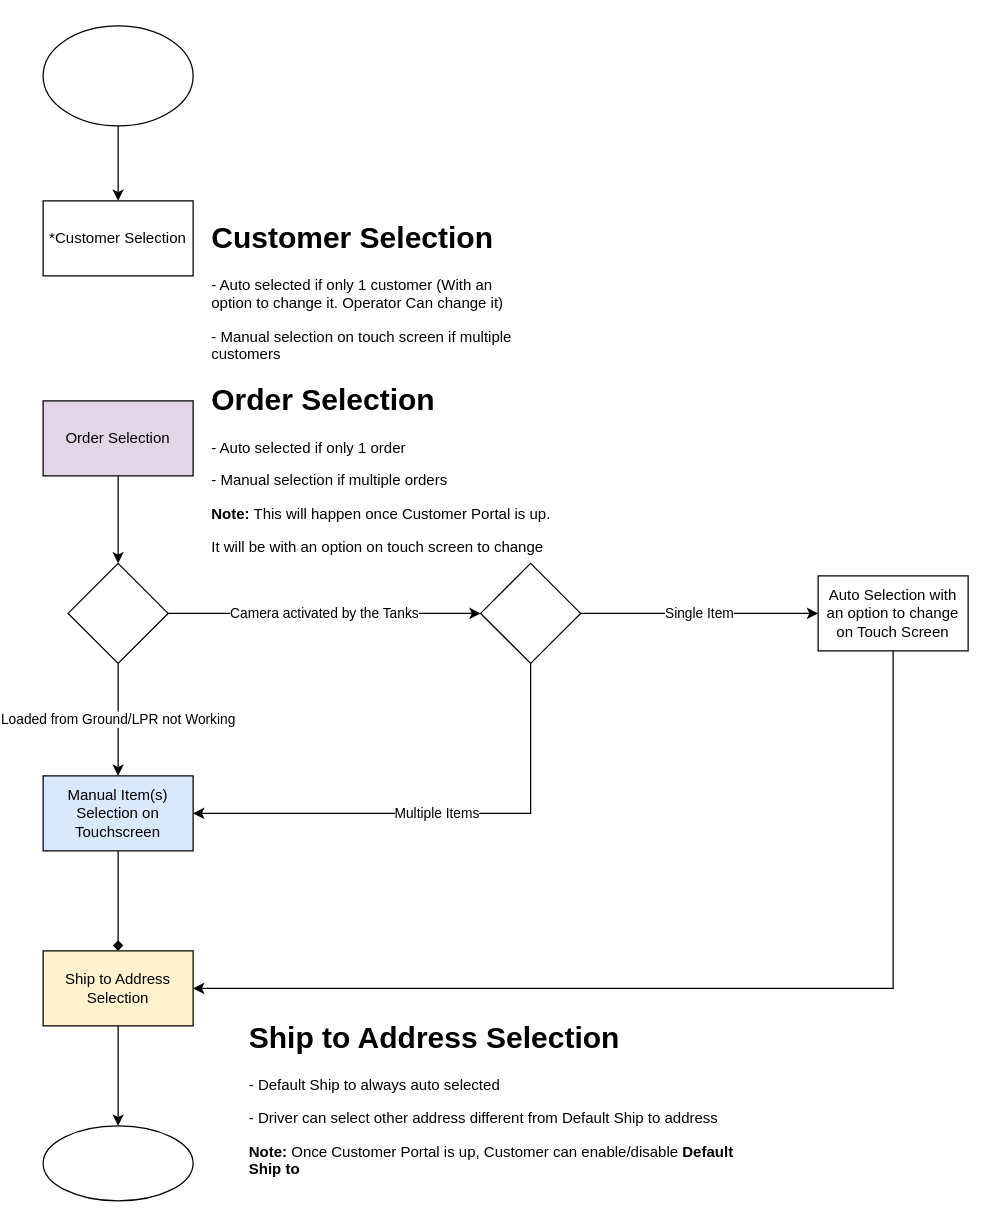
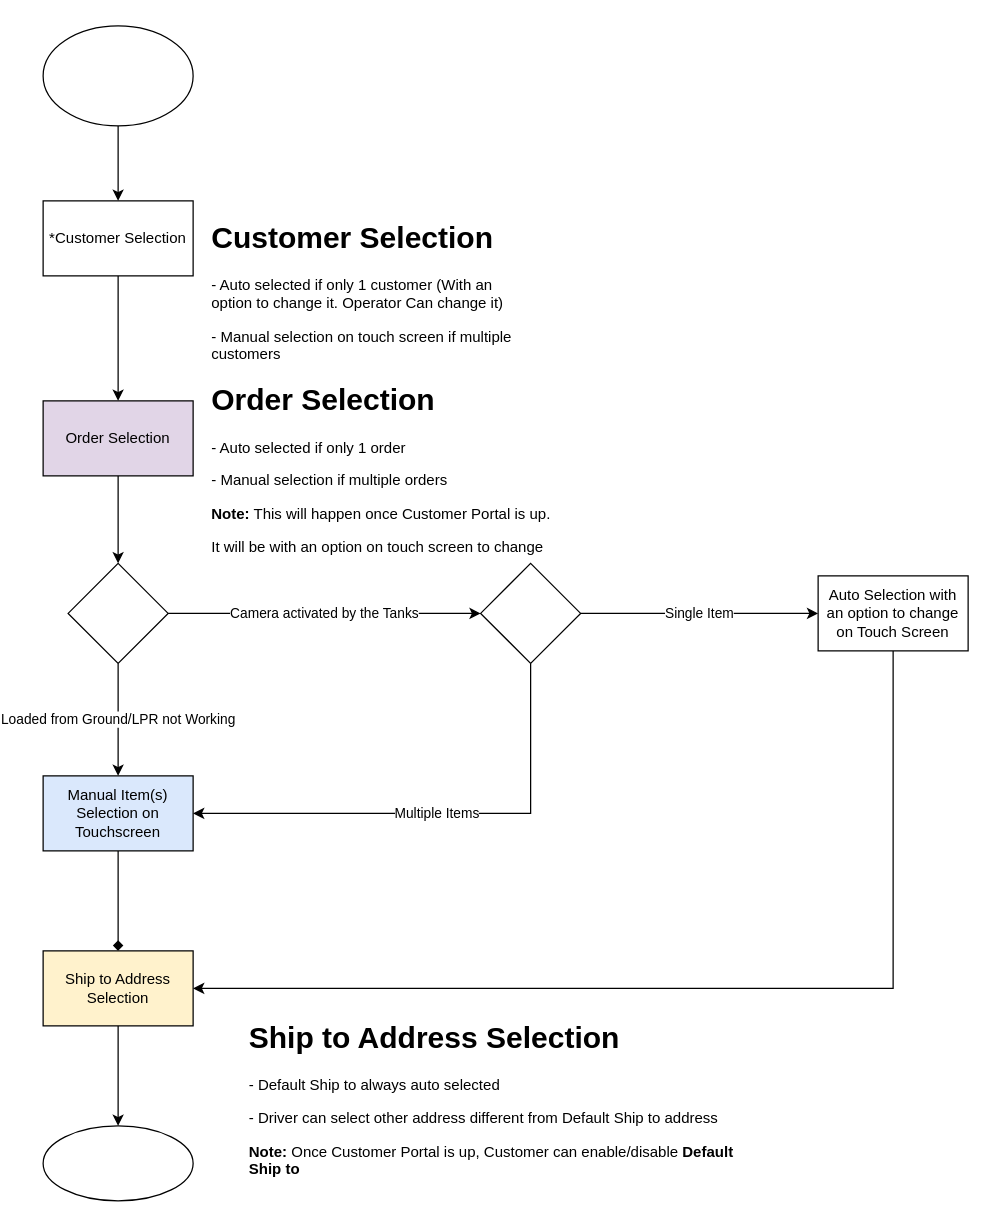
edge "*Customer Selection" -> "Order Selection": added
